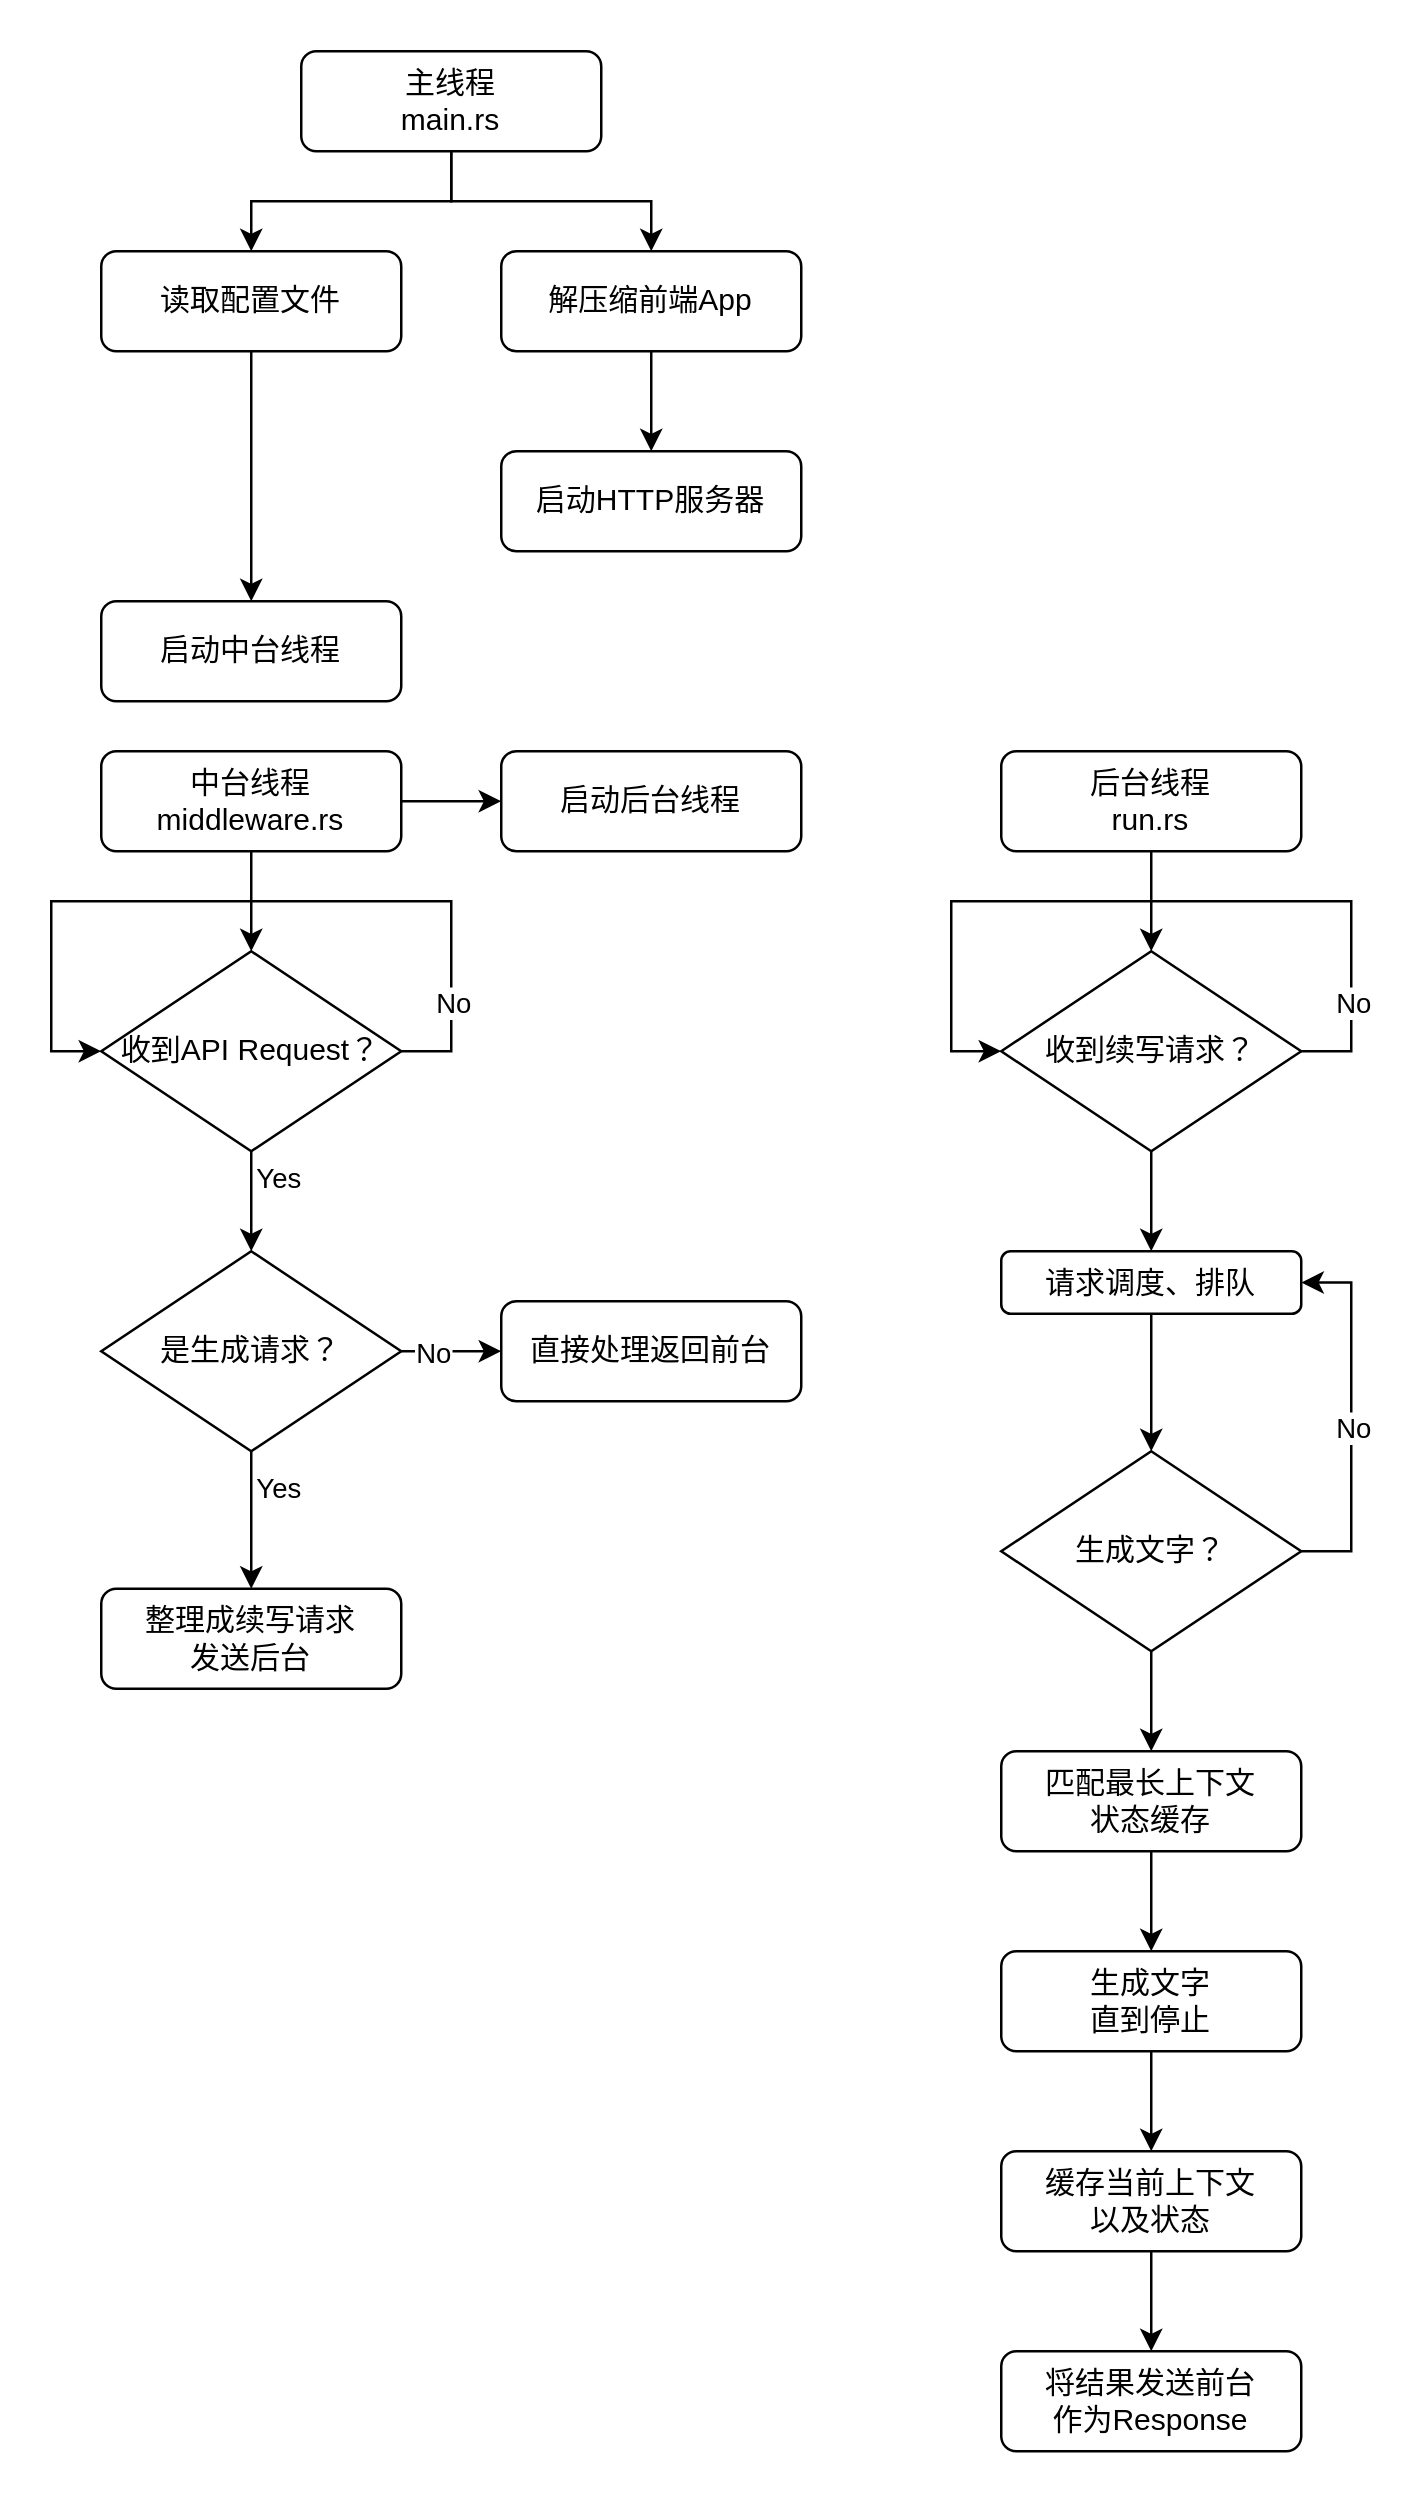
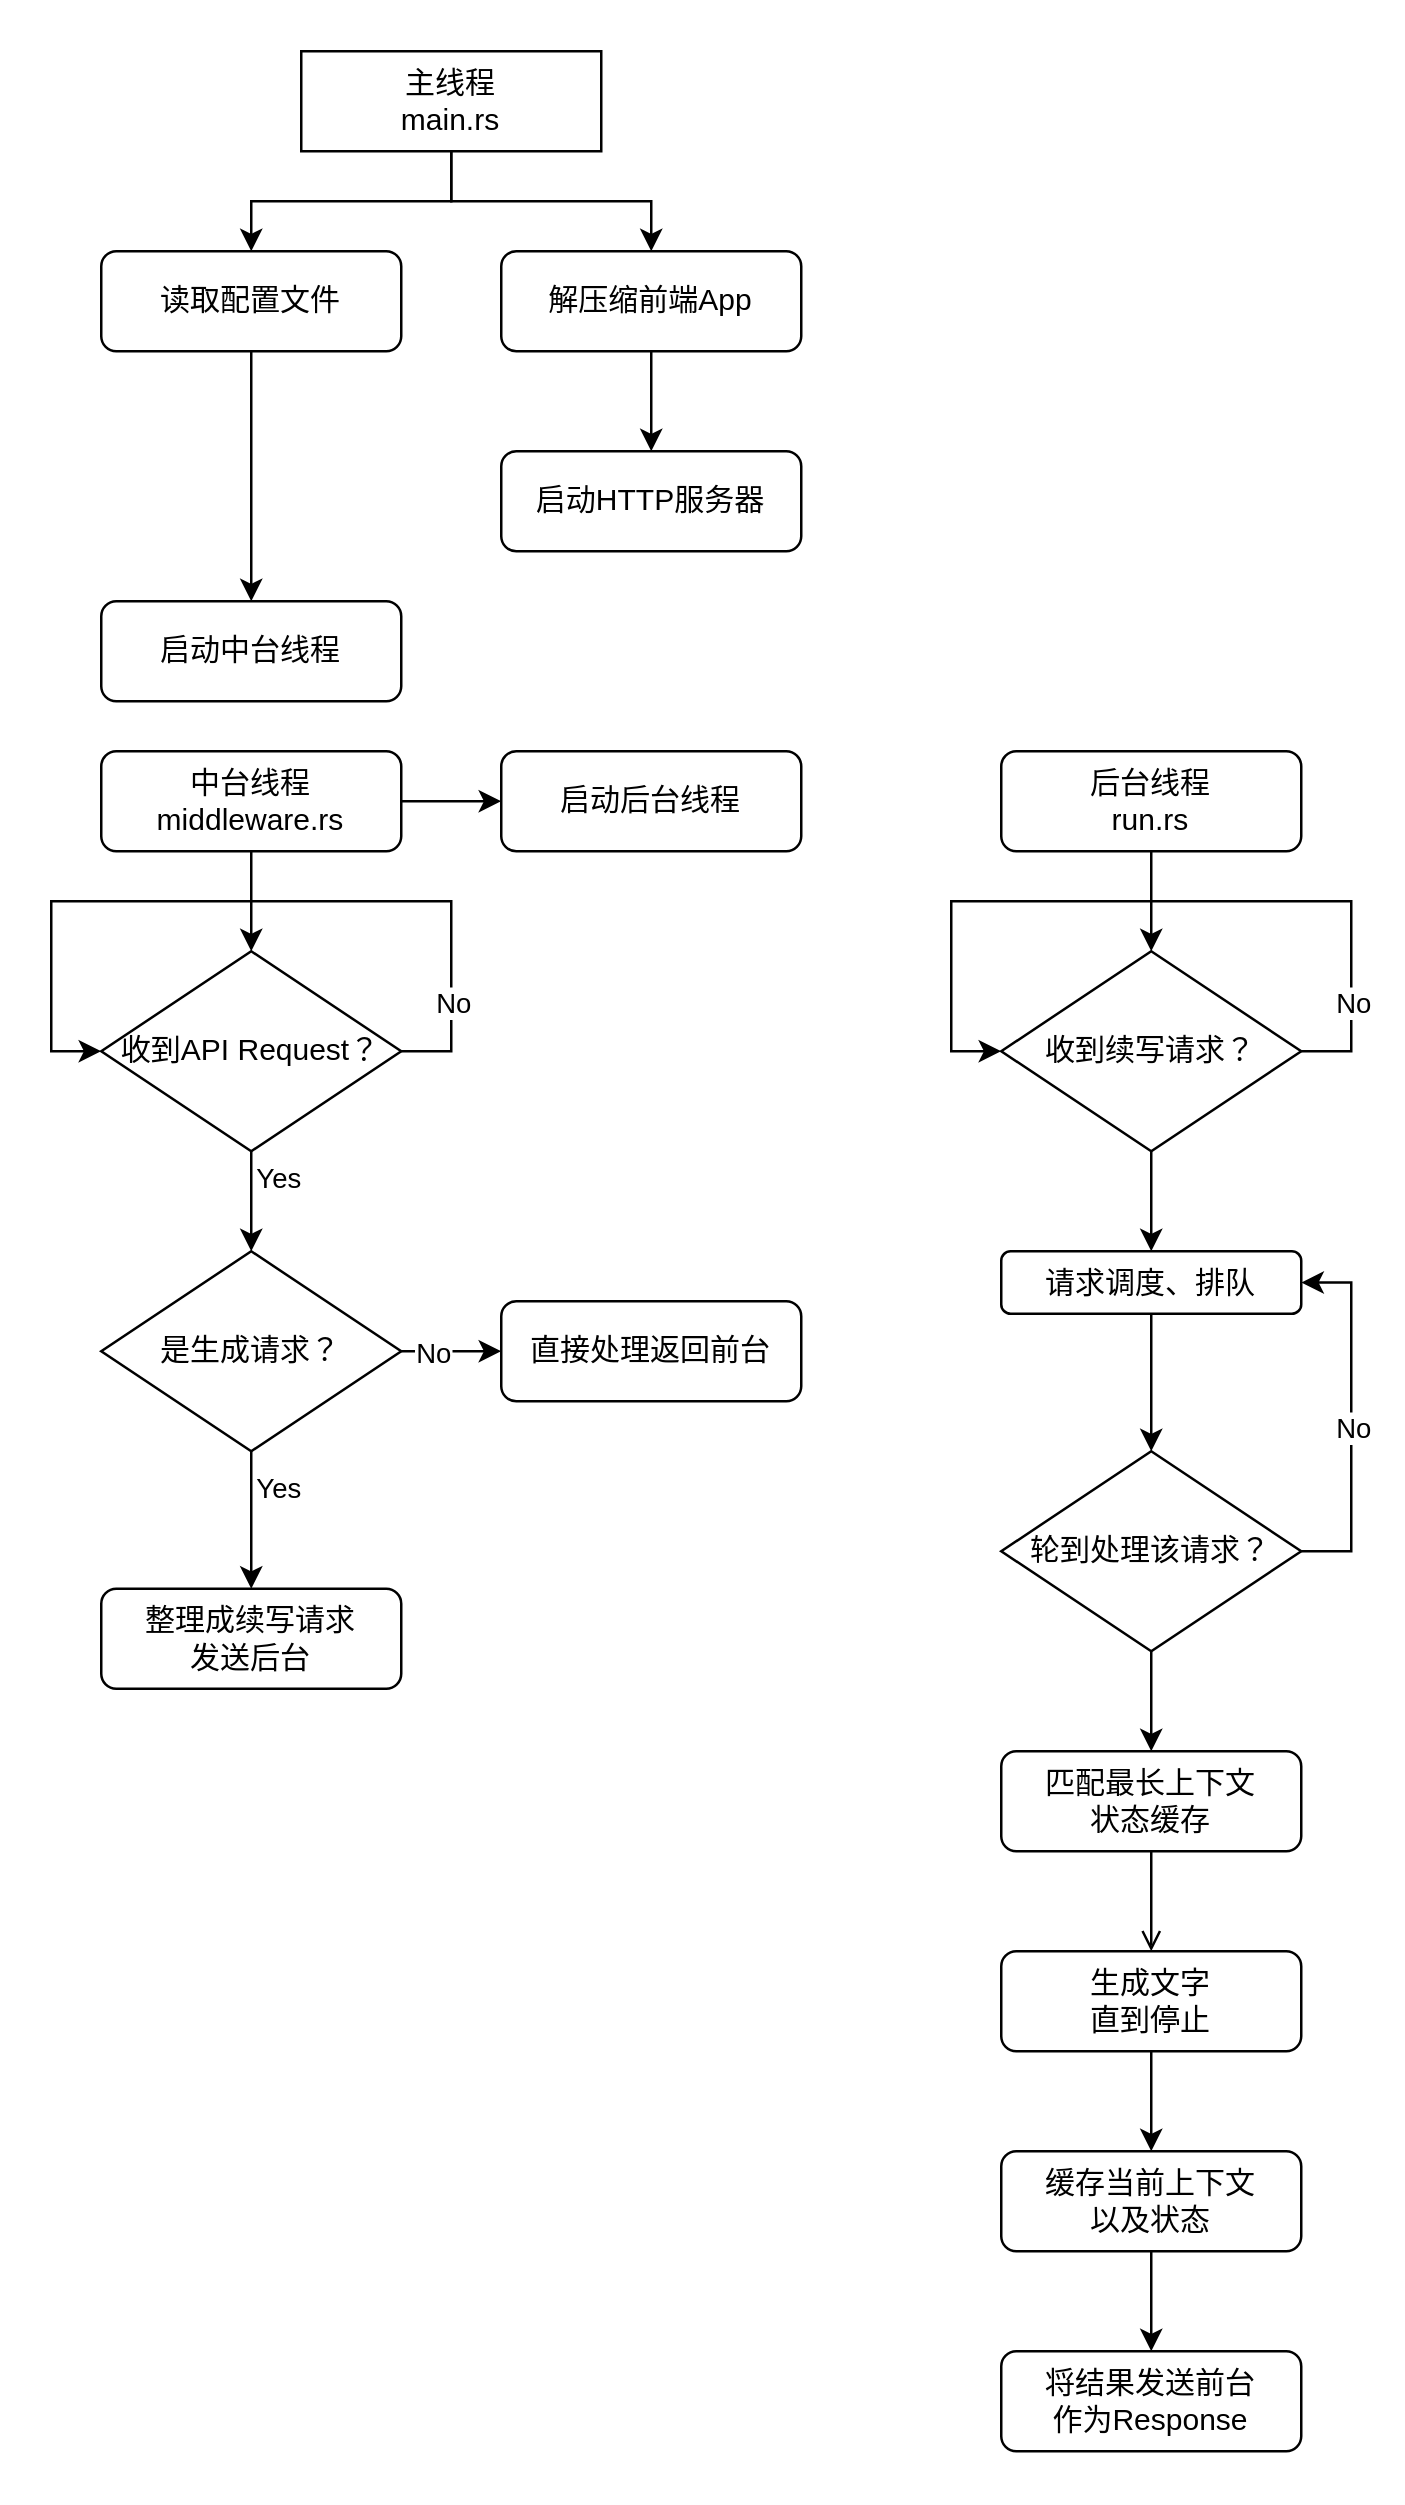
node "主线程 main.rs": shape rounded rectangle -> rectangle
node "生成文字？": label "生成文字？" -> "轮到处理该请求？"
edge "匹配最长上下文 状态缓存" -> "生成文字 直到停止": arrowhead classic -> open
